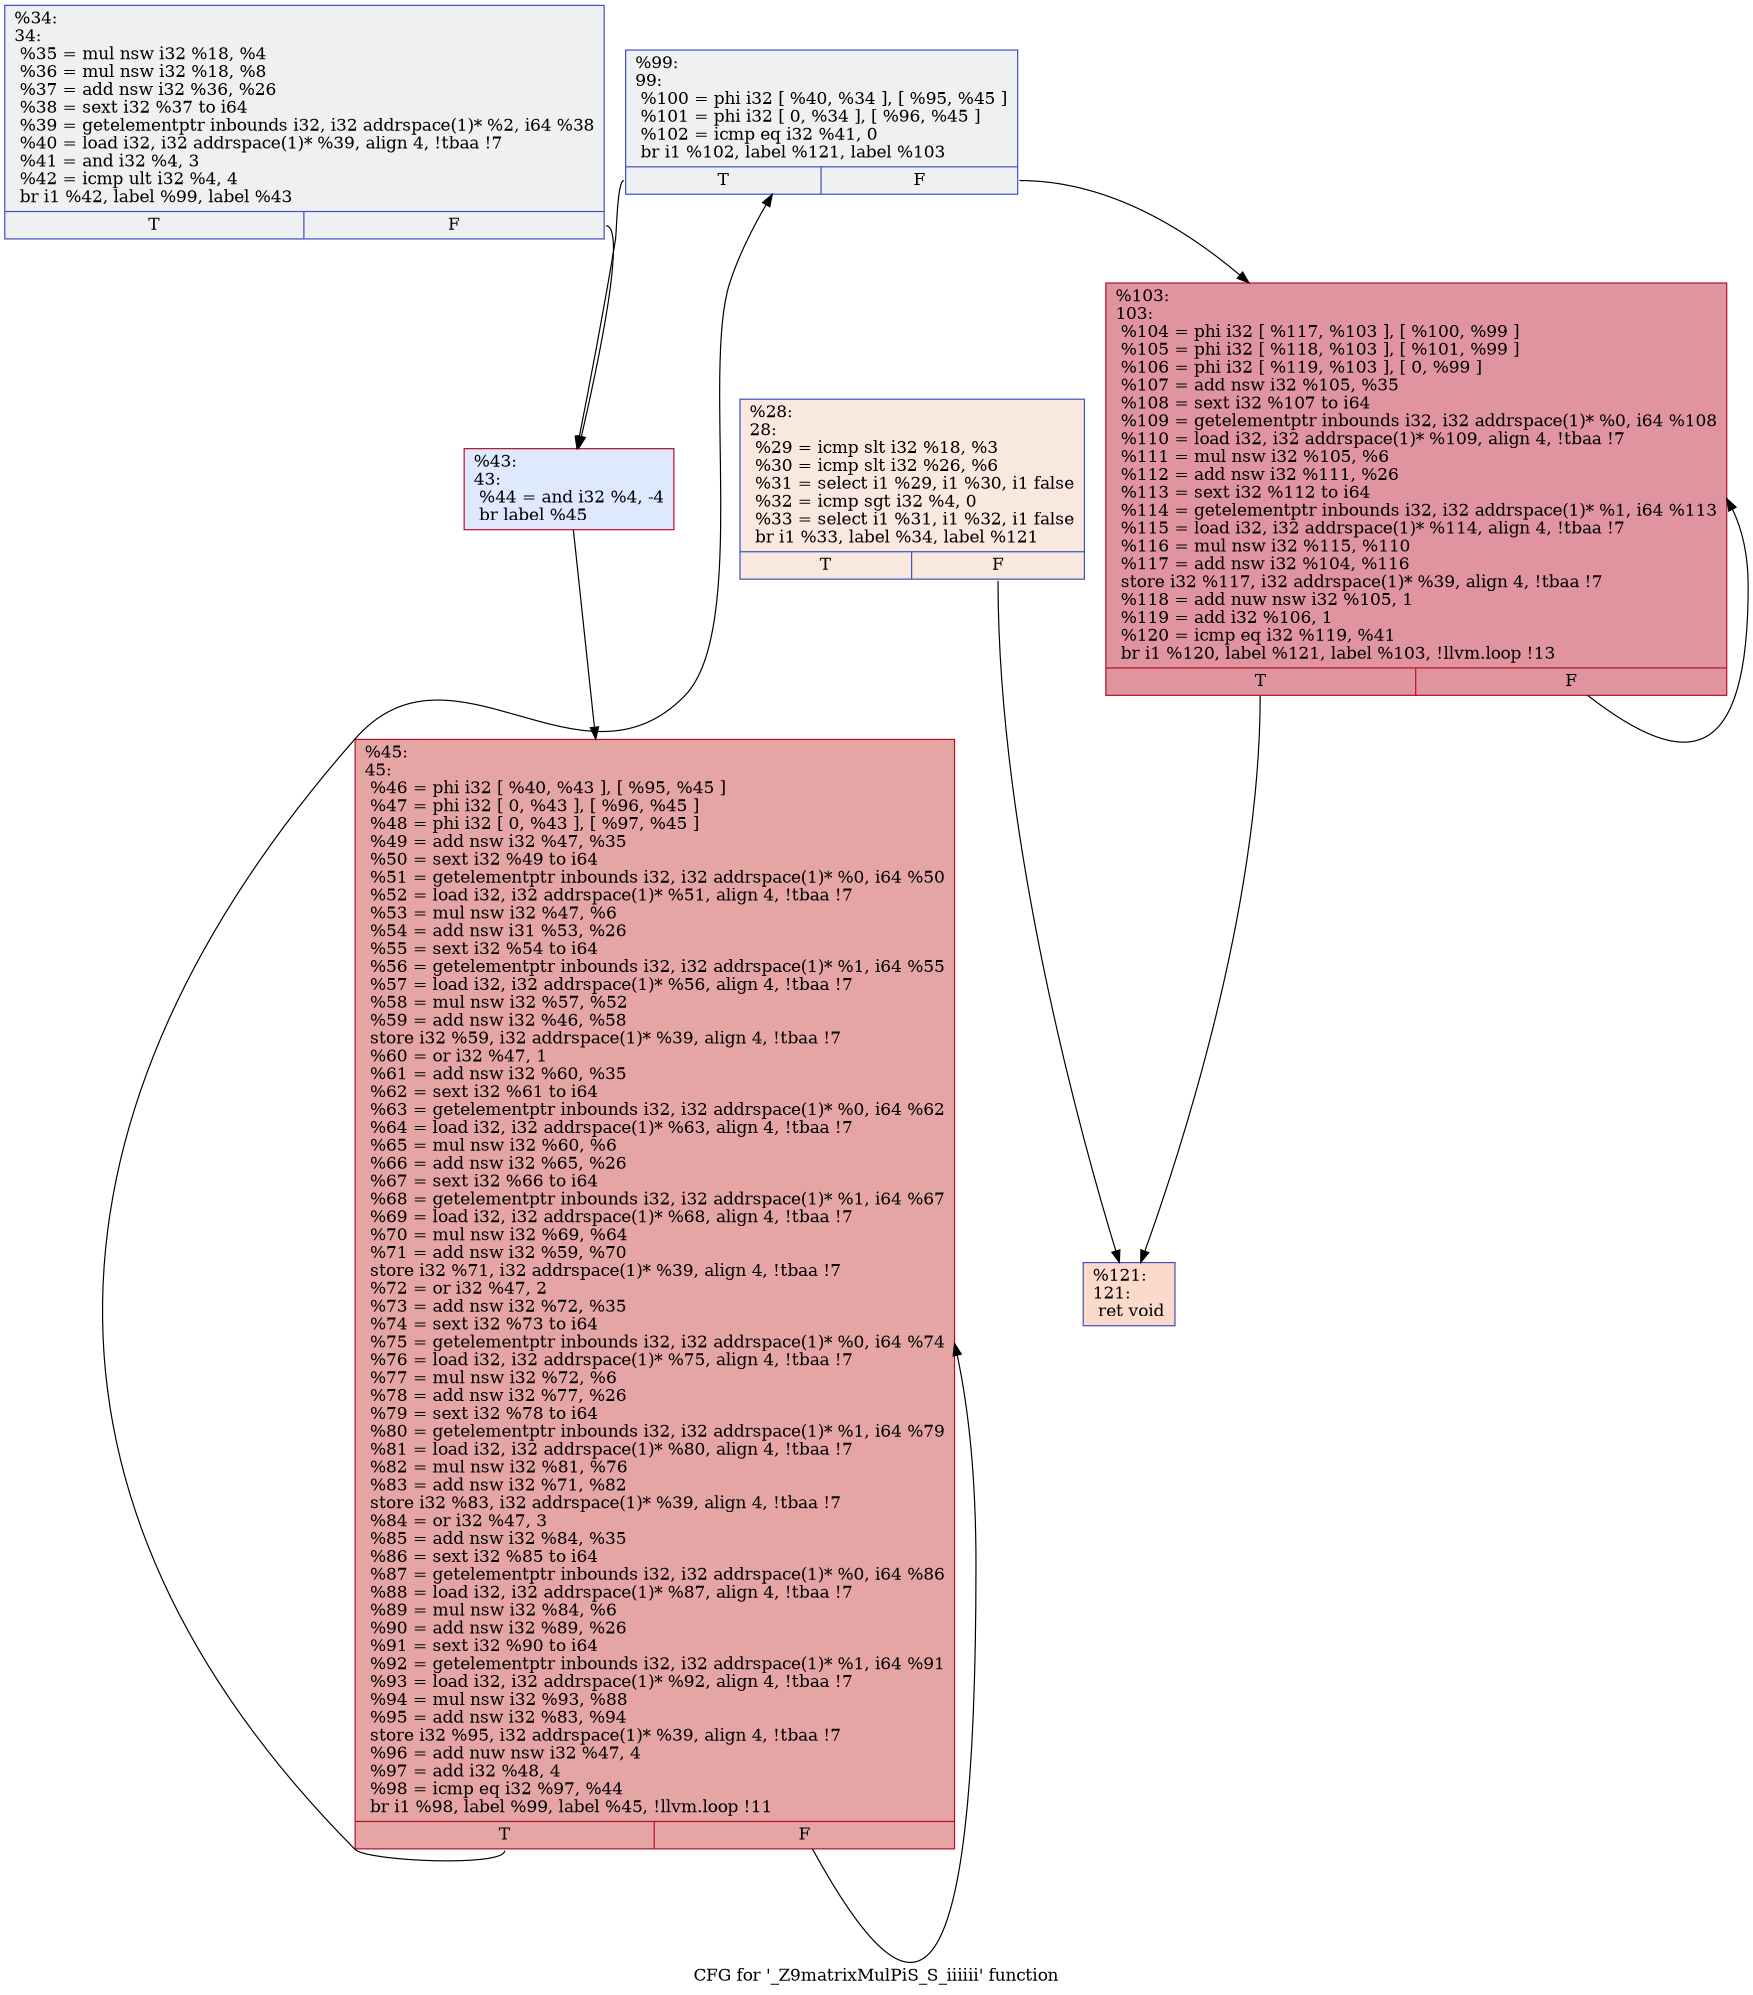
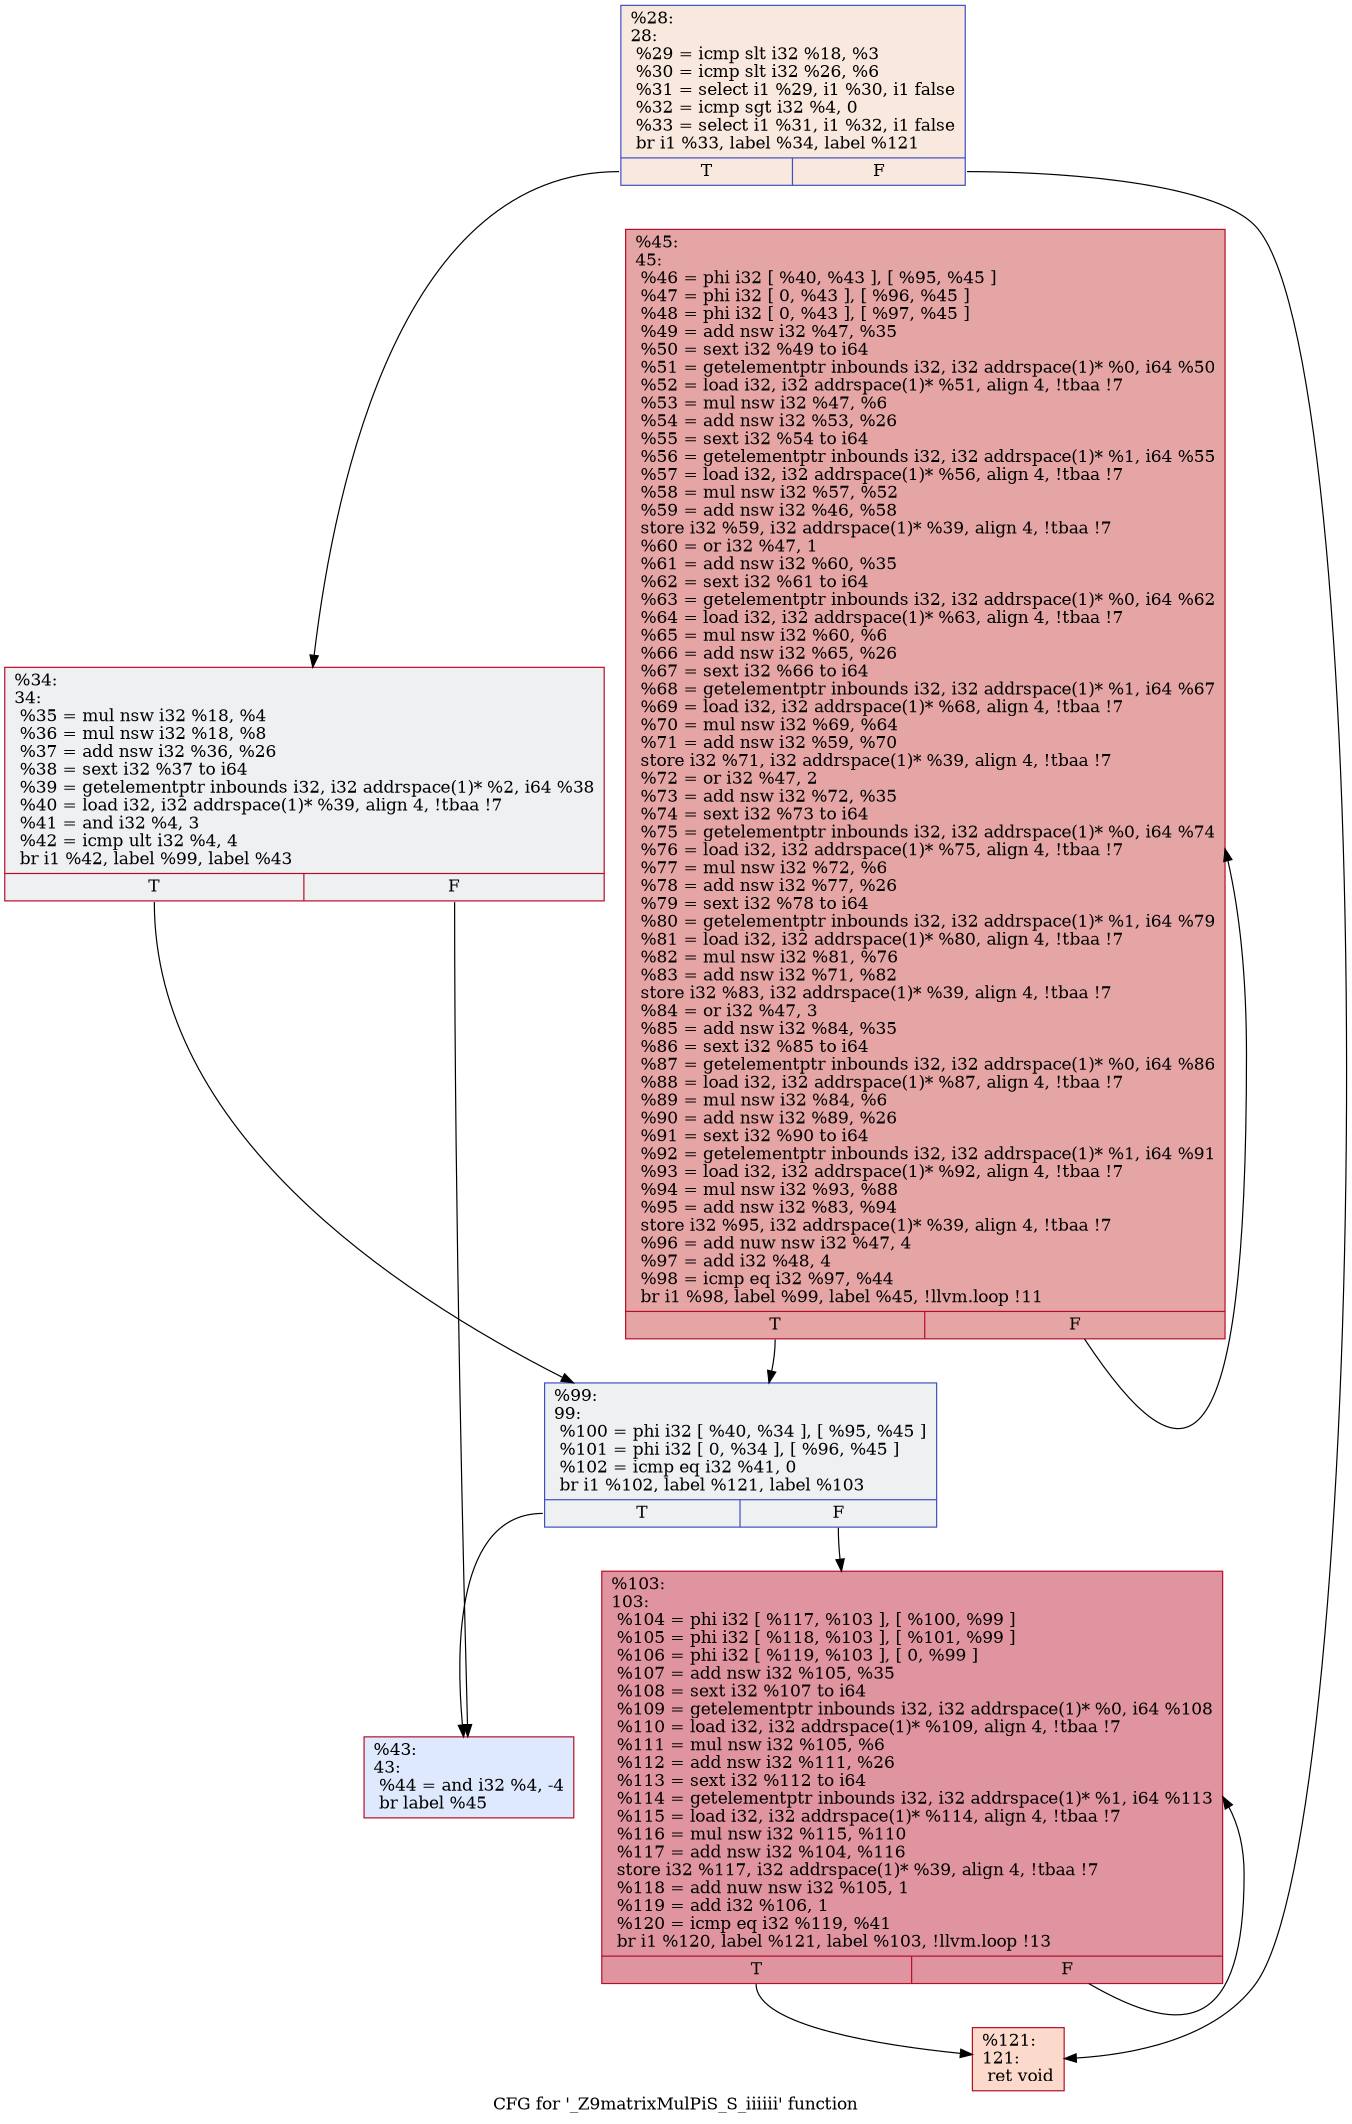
node "%34:": color #3d50c3ff -> #b70d28ff
edge "%28:" -> "%34:": added
edge "%43:" -> "%45:": removed
node "%45:": text "%54 = add nsw i31 %53, %26" -> "%54 = add nsw i32 %53, %26"
edge "%34:" -> "%99:": added
node "%121:": color #3d50c3ff -> #b70d28ff
